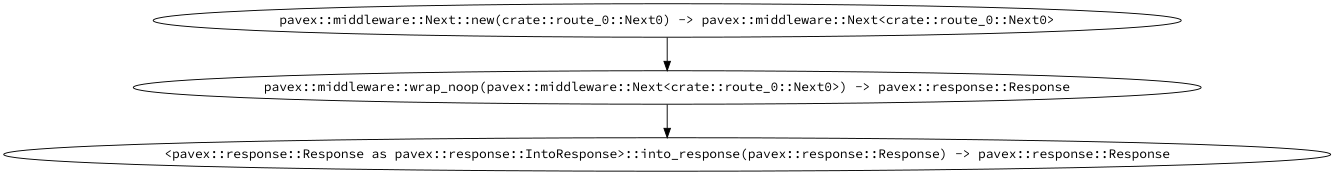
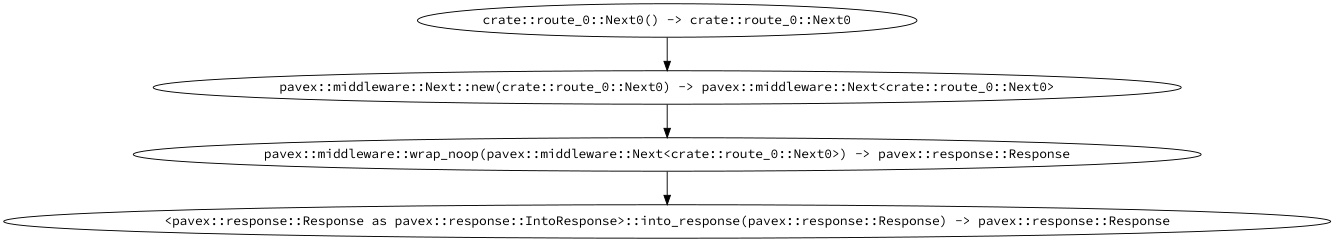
node "crate::route_0::Next0() -> crate::route_0::Next0": added
